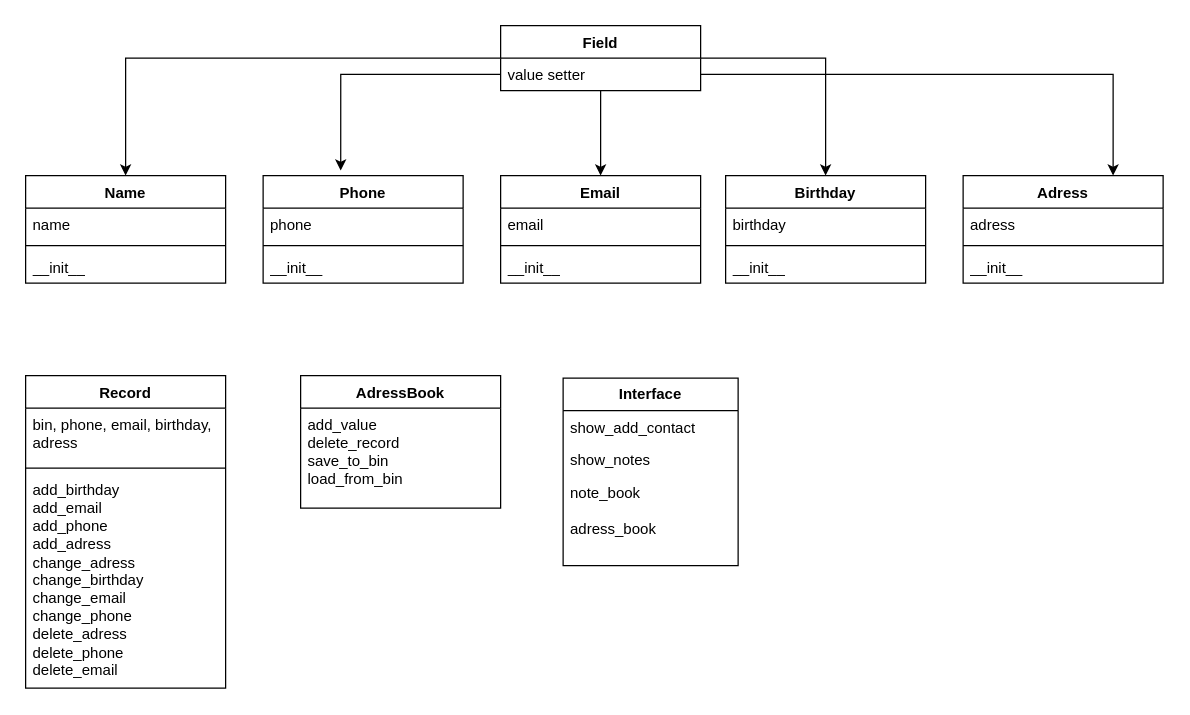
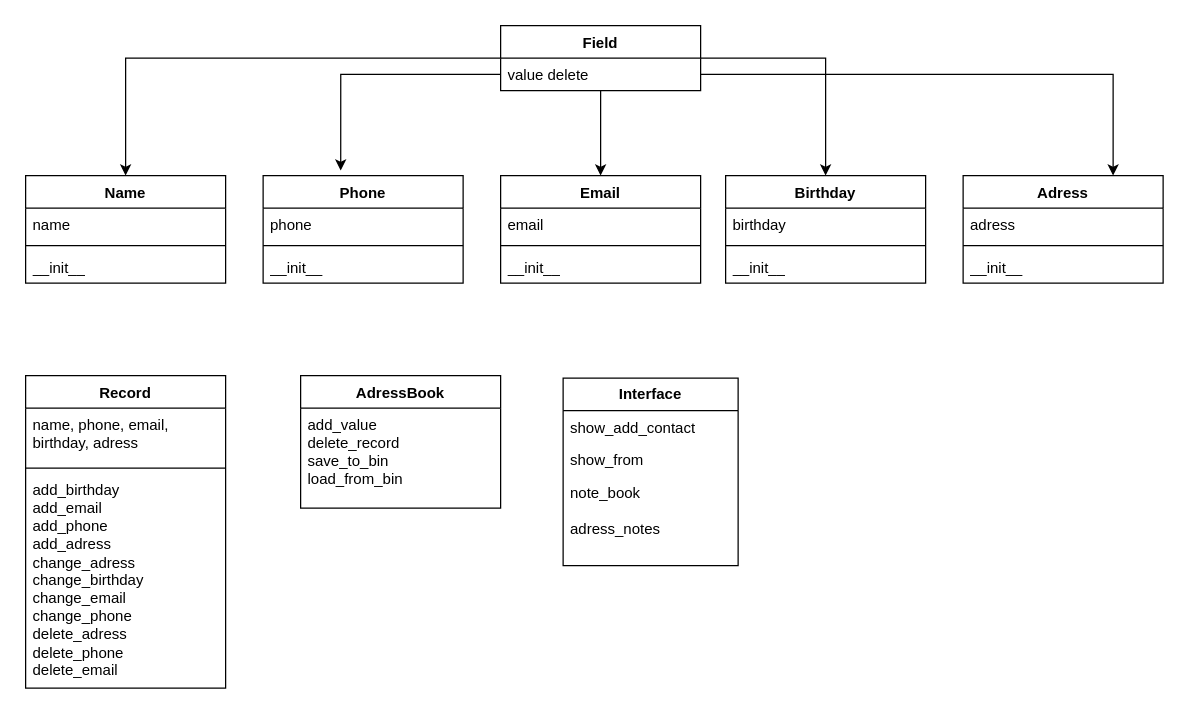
node "value setter": label "value setter" -> "value delete"
node "bin, phone, email, birthday, adress": label "bin, phone, email, birthday, adress" -> "name, phone, email, birthday, adress"
node "show_notes": label "show_notes" -> "show_from"
node "note_book adress_book": label "note_book adress_book" -> "note_book adress_notes"
